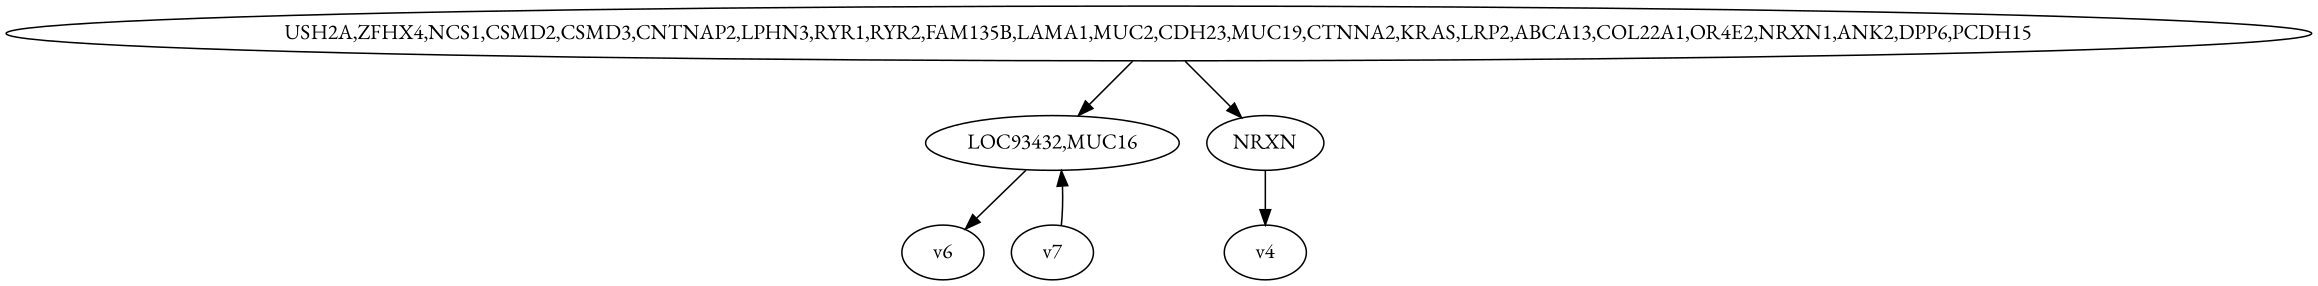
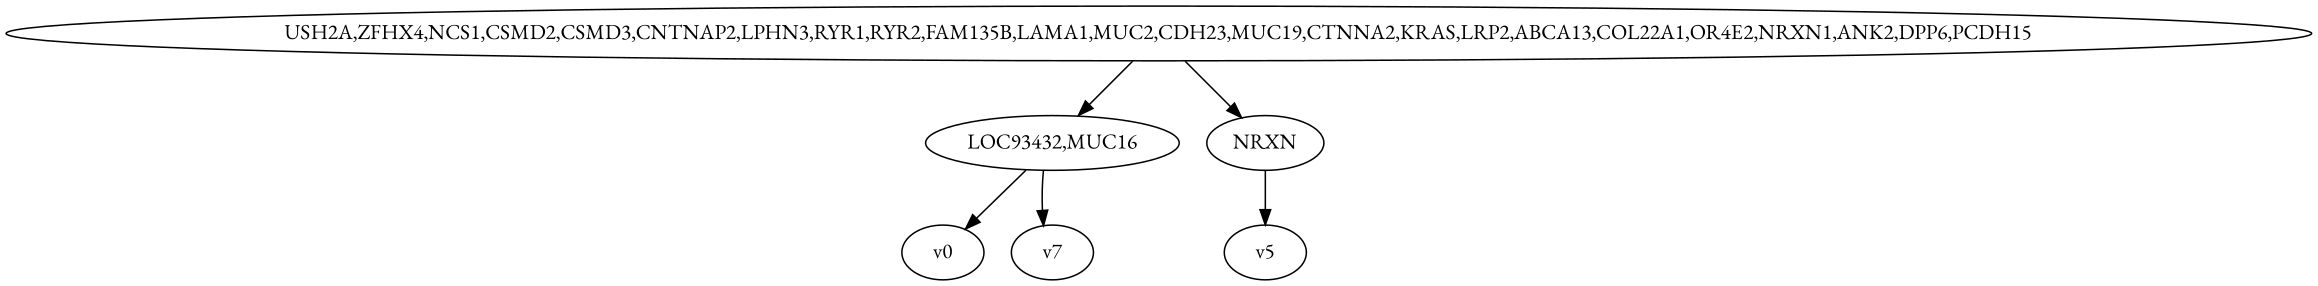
edge "v7" -> "LOC93432,MUC16": reversed
node "v6": label "v6" -> "v0"
node "v4": label "v4" -> "v5"
